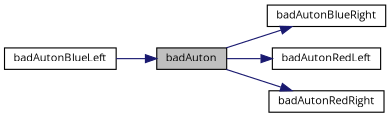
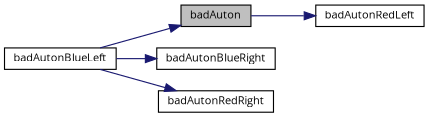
edge "badAuton" -> "badAutonBlueRight": now "badAutonBlueLeft" -> "badAutonBlueRight"
edge "badAuton" -> "badAutonRedRight": now "badAutonBlueLeft" -> "badAutonRedRight"
